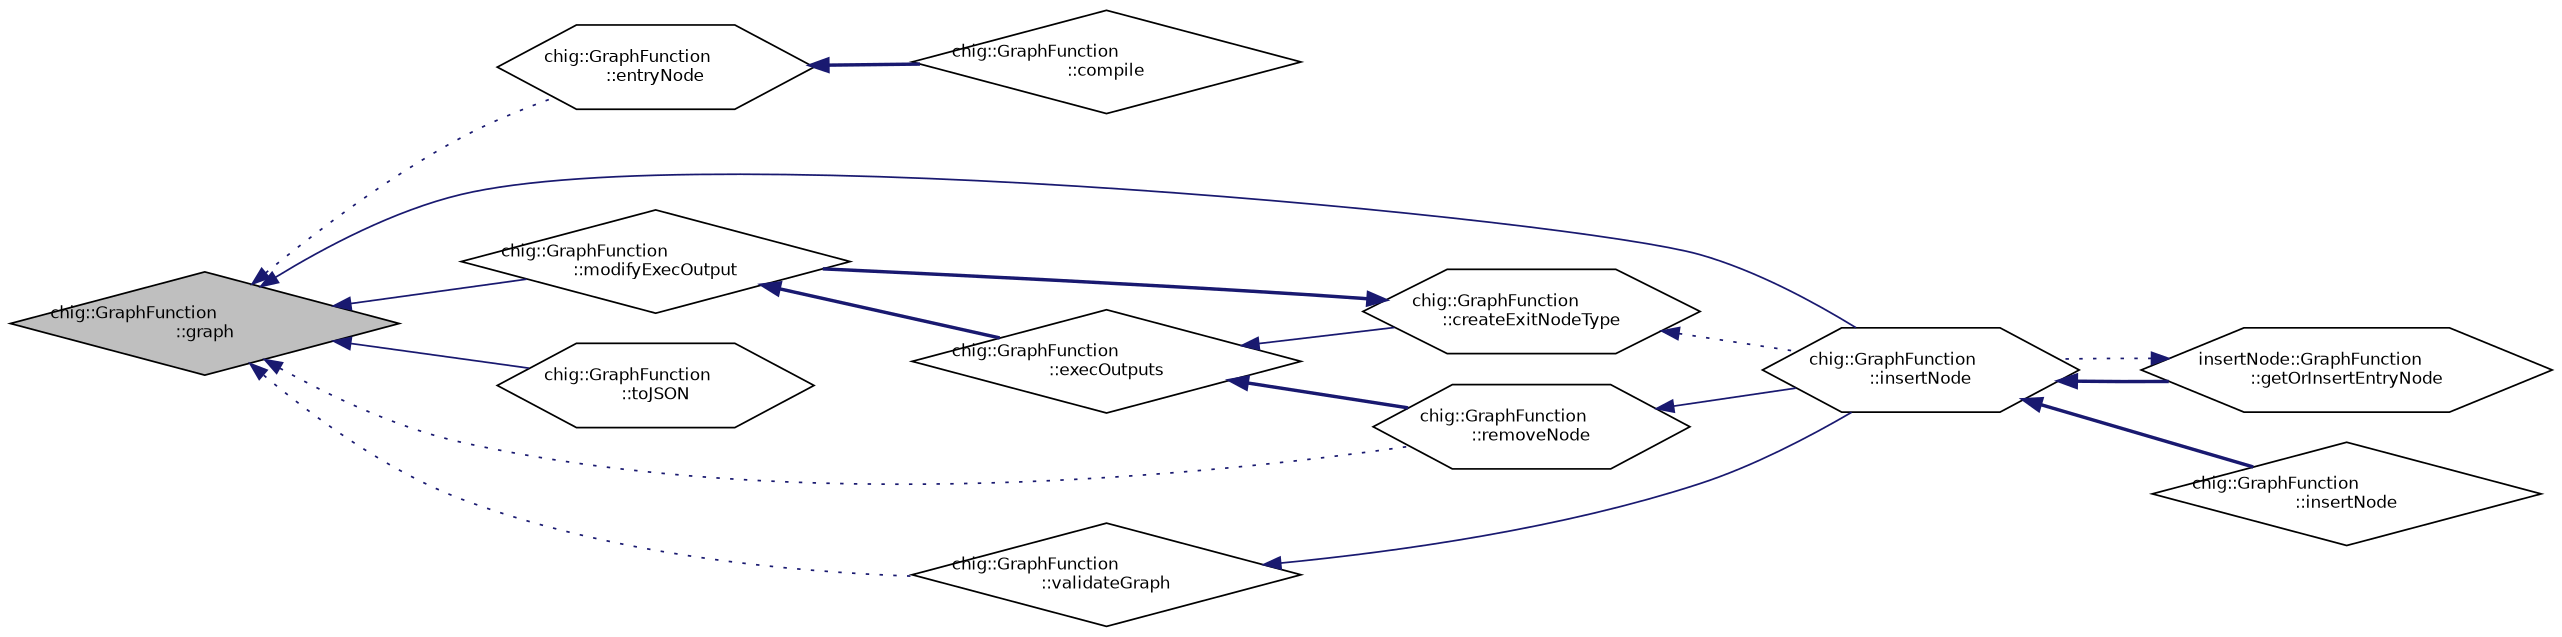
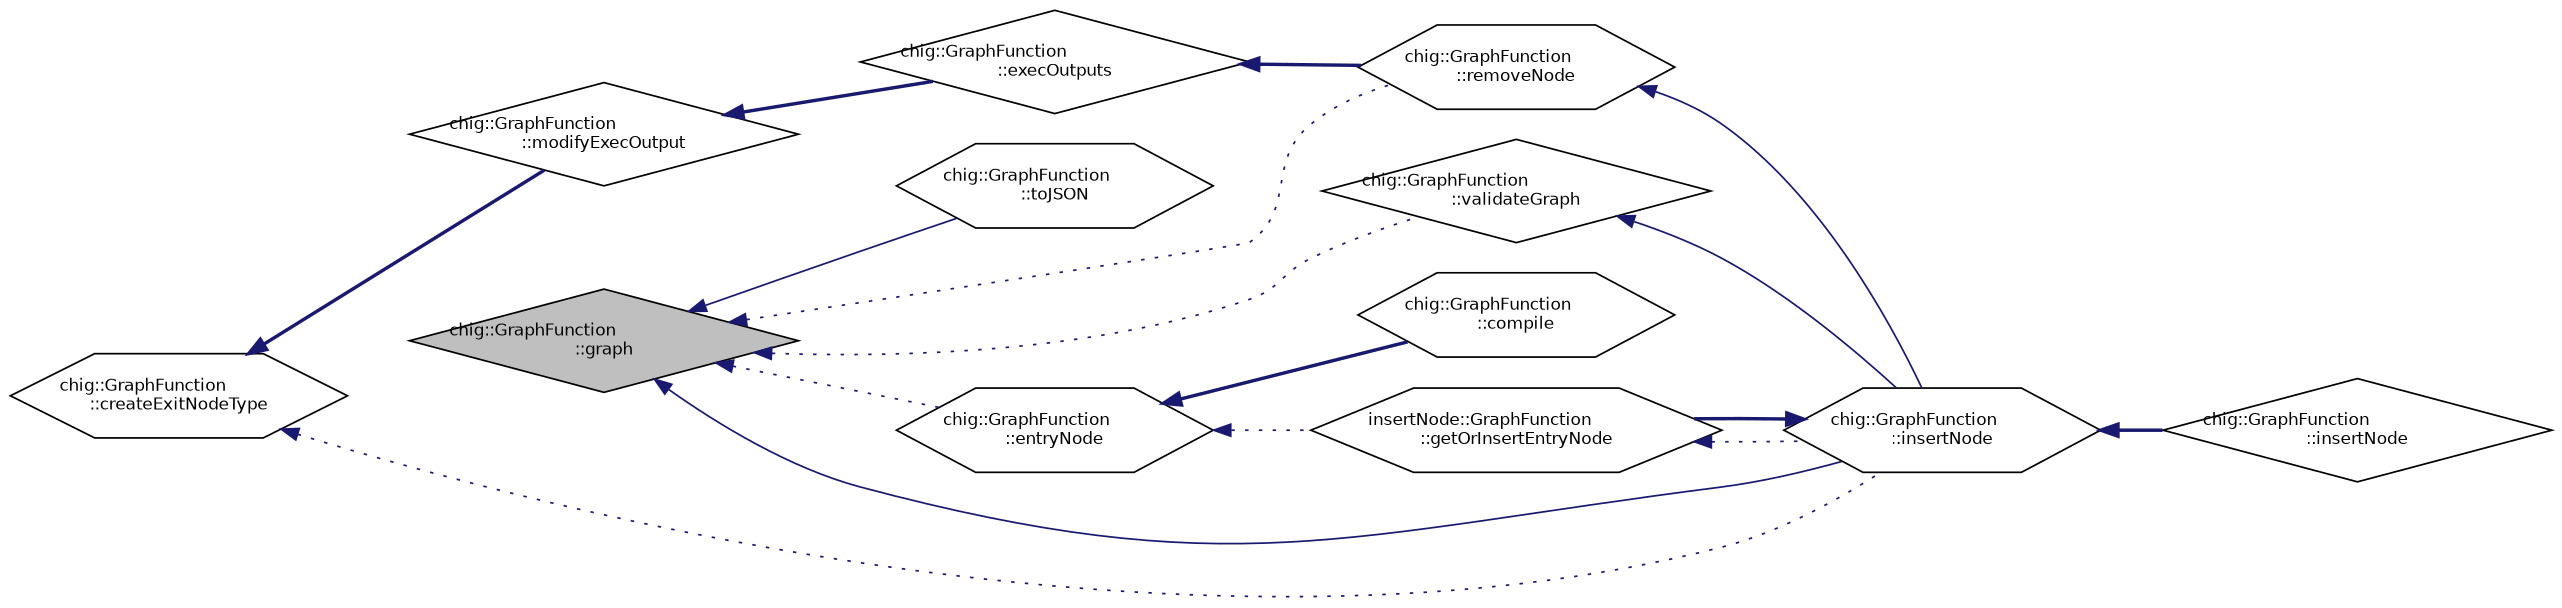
node "chig::GraphFunction ::compile": shape diamond -> hexagon
edge "chig::GraphFunction ::modifyExecOutput" -> "chig::GraphFunction ::graph": removed
edge "chig::GraphFunction ::createExitNodeType" -> "chig::GraphFunction ::execOutputs": removed
edge "insertNode::GraphFunction ::getOrInsertEntryNode" -> "chig::GraphFunction ::entryNode": added
